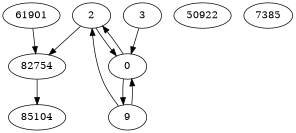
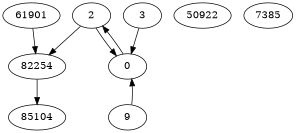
node "82754": label "82754" -> "82254"
edge "9" -> "2": removed
edge "0" -> "9": removed
